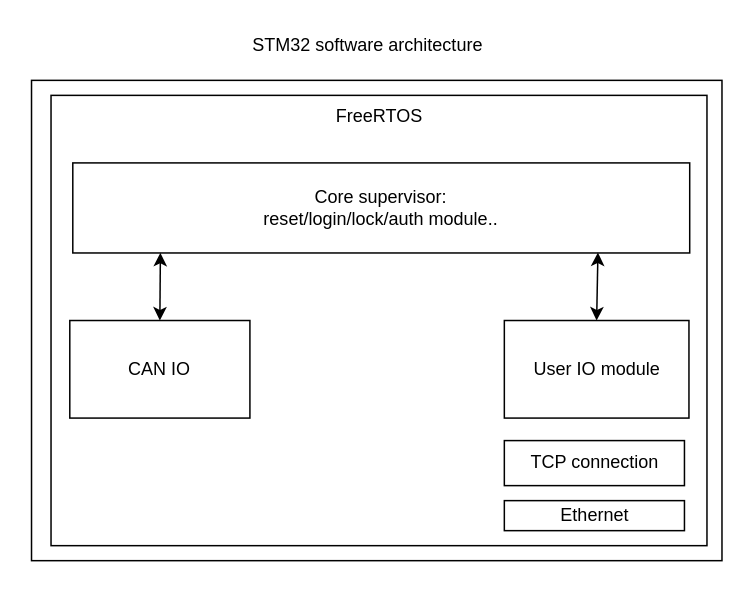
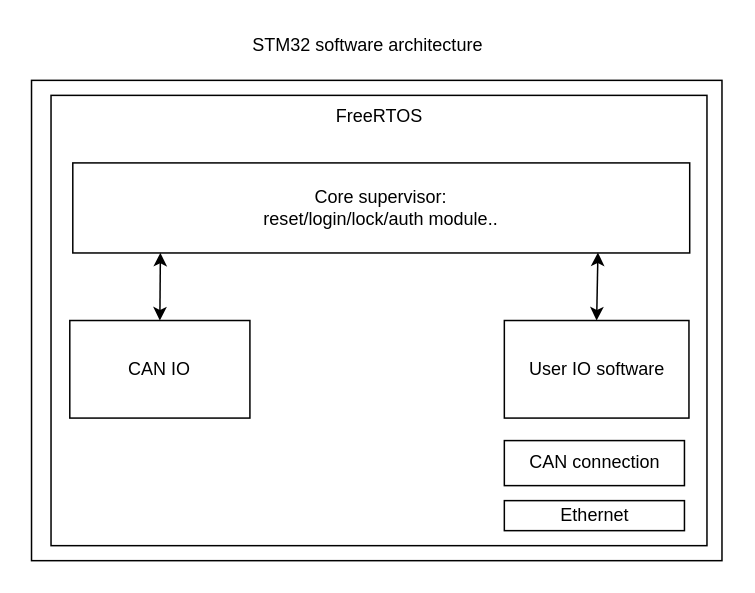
node "User IO module": label "User IO module" -> "User IO software"
node "TCP connection": label "TCP connection" -> "CAN connection"
